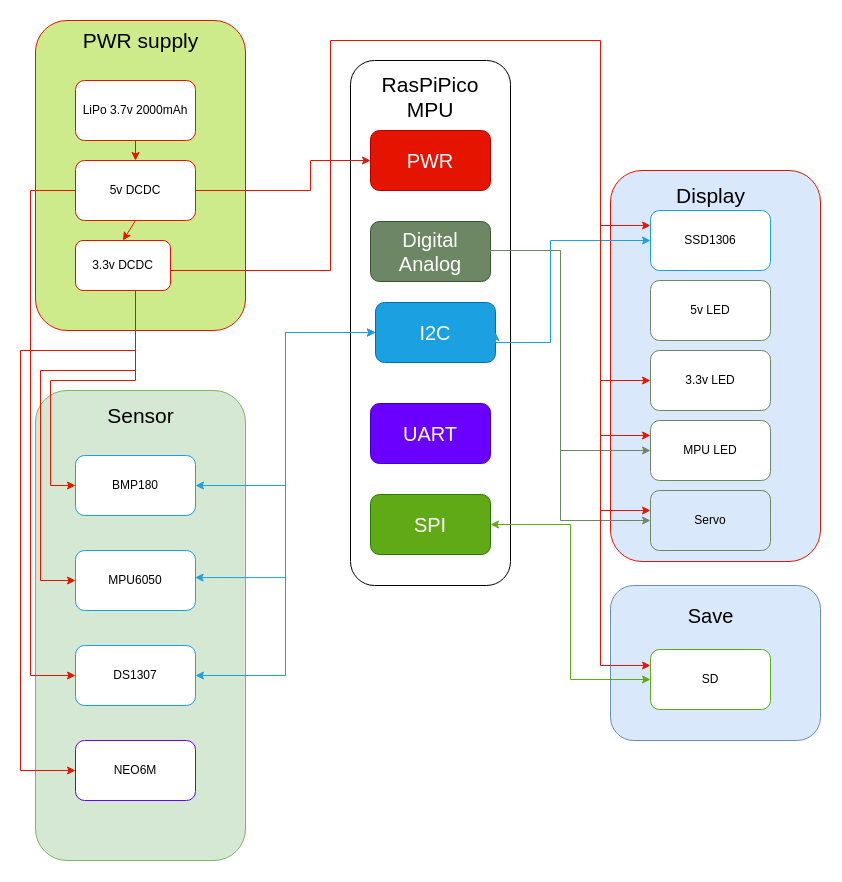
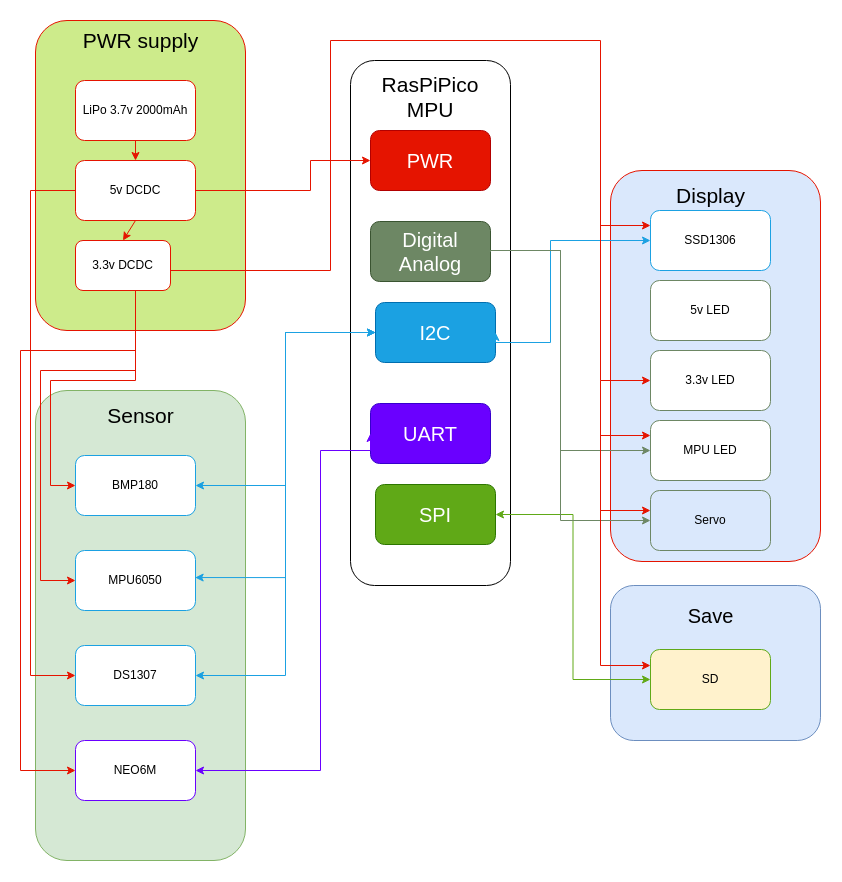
node "SPI": moved (431, 525) -> (436, 515)
edge "UART" -- "NEO6M": added
node "SD": fillcolor #ffffff -> #fff2cc
